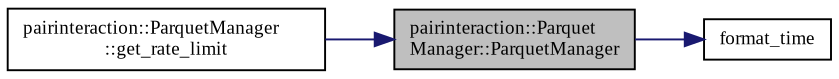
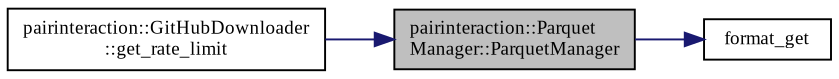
node "pairinteraction::ParquetManager ::get_rate_limit": label "pairinteraction::ParquetManager ::get_rate_limit" -> "pairinteraction::GitHubDownloader ::get_rate_limit"
node "format_time": label "format_time" -> "format_get"
